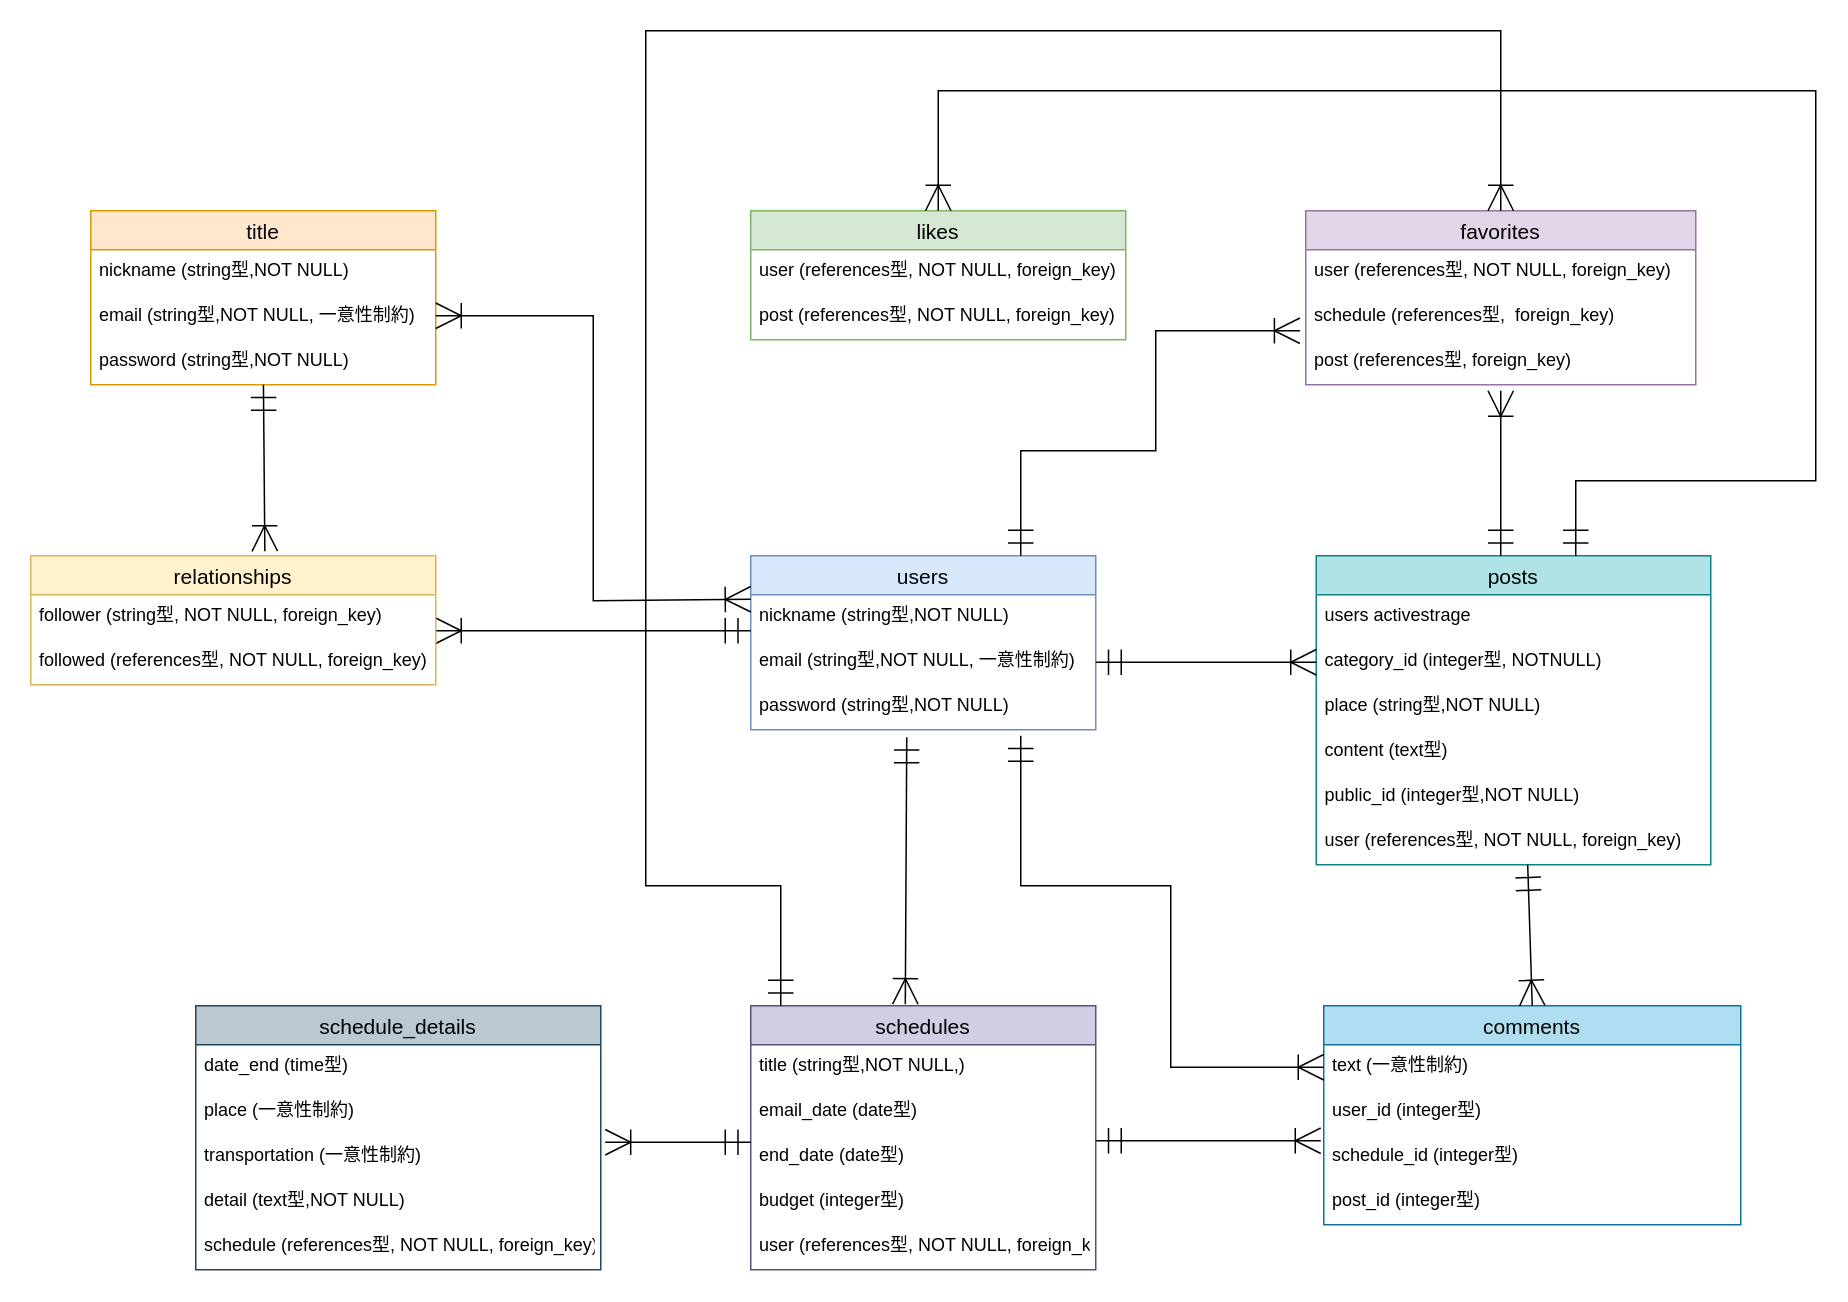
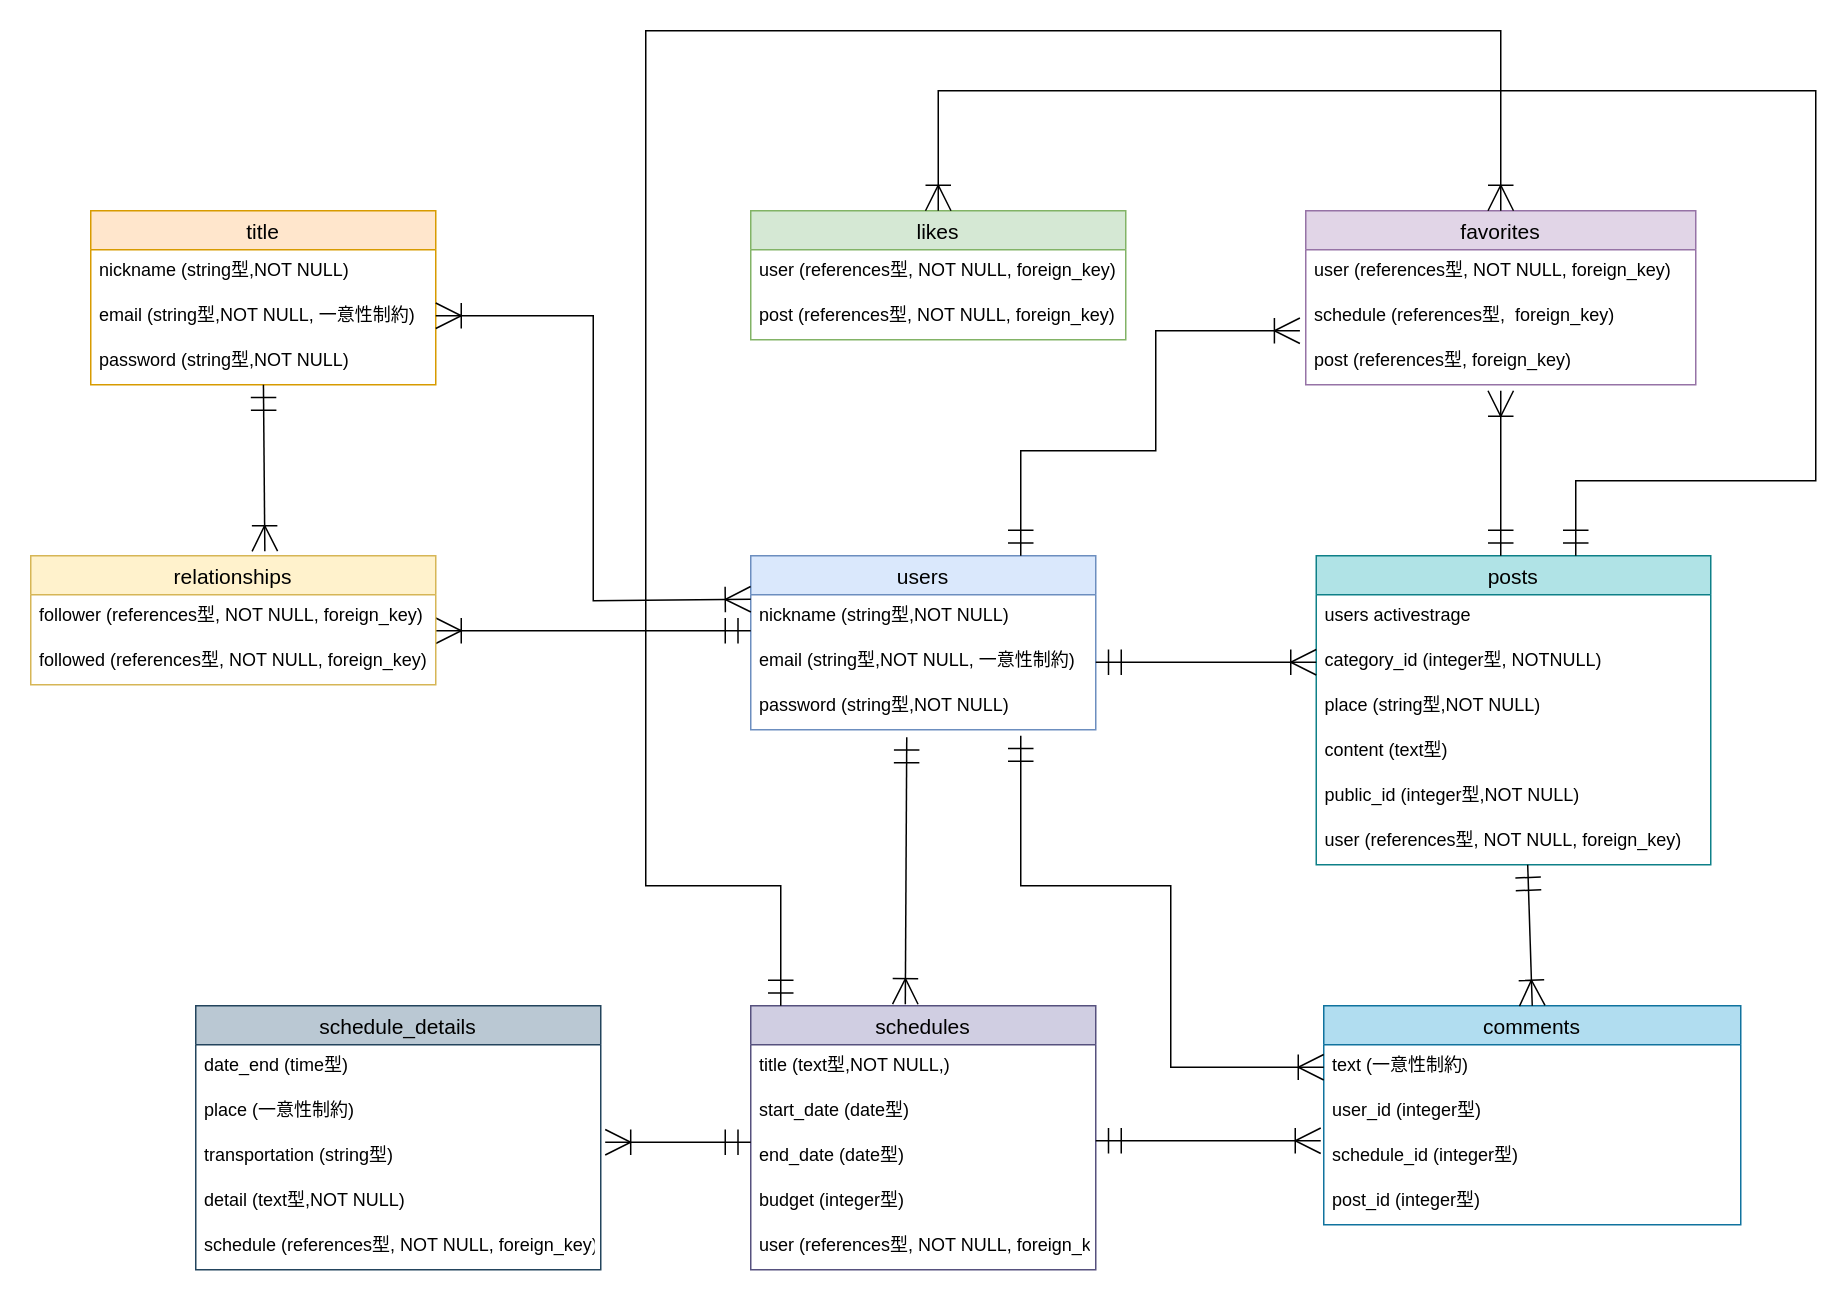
node "follower (string型, NOT NULL, foreign_key)": label "follower (string型, NOT NULL, foreign_key)" -> "follower (references型, NOT NULL, foreign_key)"
node "title (string型,NOT NULL,)": label "title (string型,NOT NULL,)" -> "title (text型,NOT NULL,)"
node "email_date (date型)": label "email_date (date型)" -> "start_date (date型)"
node "transportation (一意性制約)": label "transportation (一意性制約)" -> "transportation (string型)"
